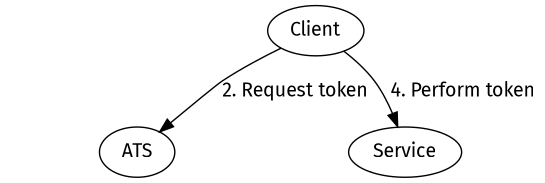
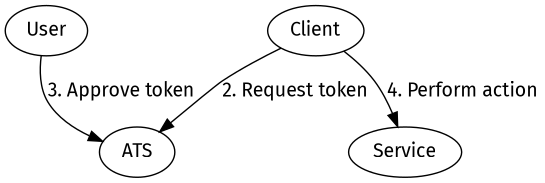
node "User": added
edge "Client" -> "Service": label "4. Perform token" -> "4. Perform action"
